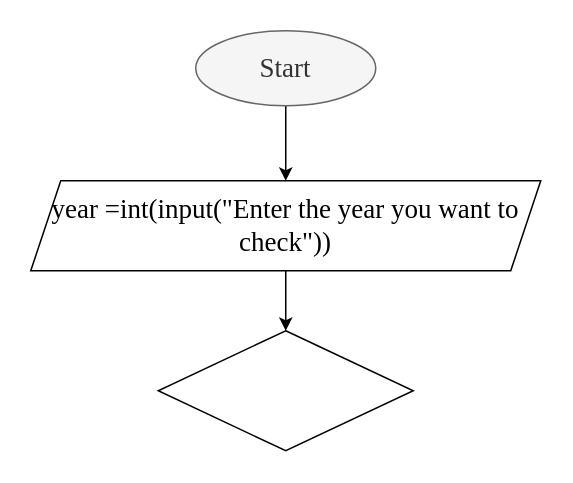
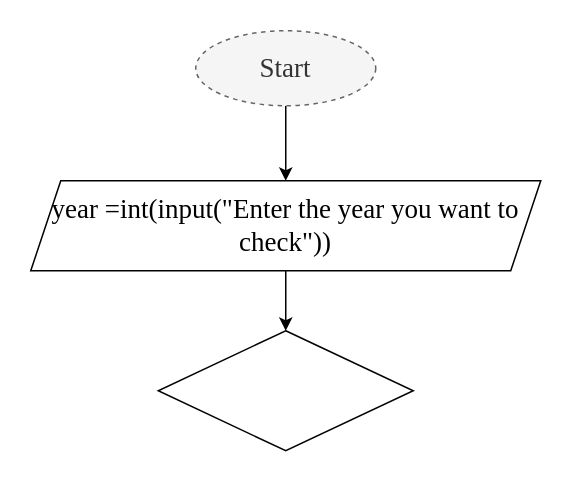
node "Start": style solid -> dashed
